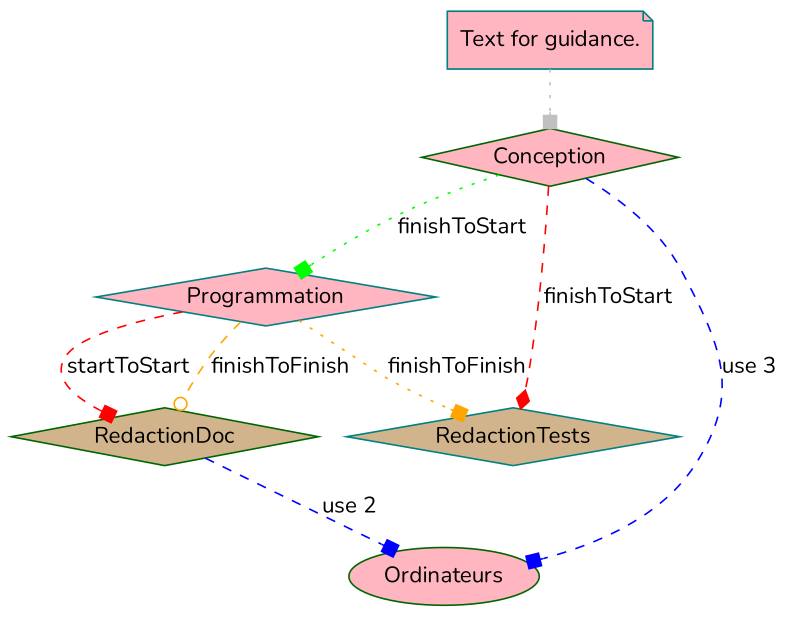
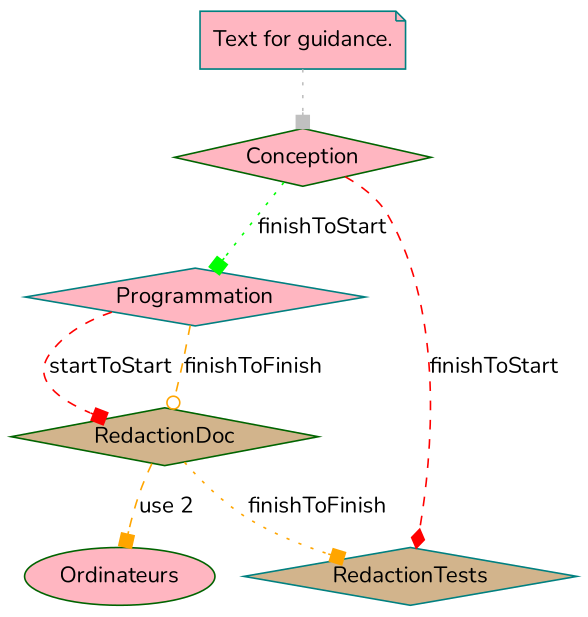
edge "Programmation" -> "RedactionTests": now "RedactionDoc" -> "RedactionTests"
edge "Conception" -> "Ordinateurs": removed, label "use 3"
edge "RedactionDoc" -> "Ordinateurs": color blue -> orange
